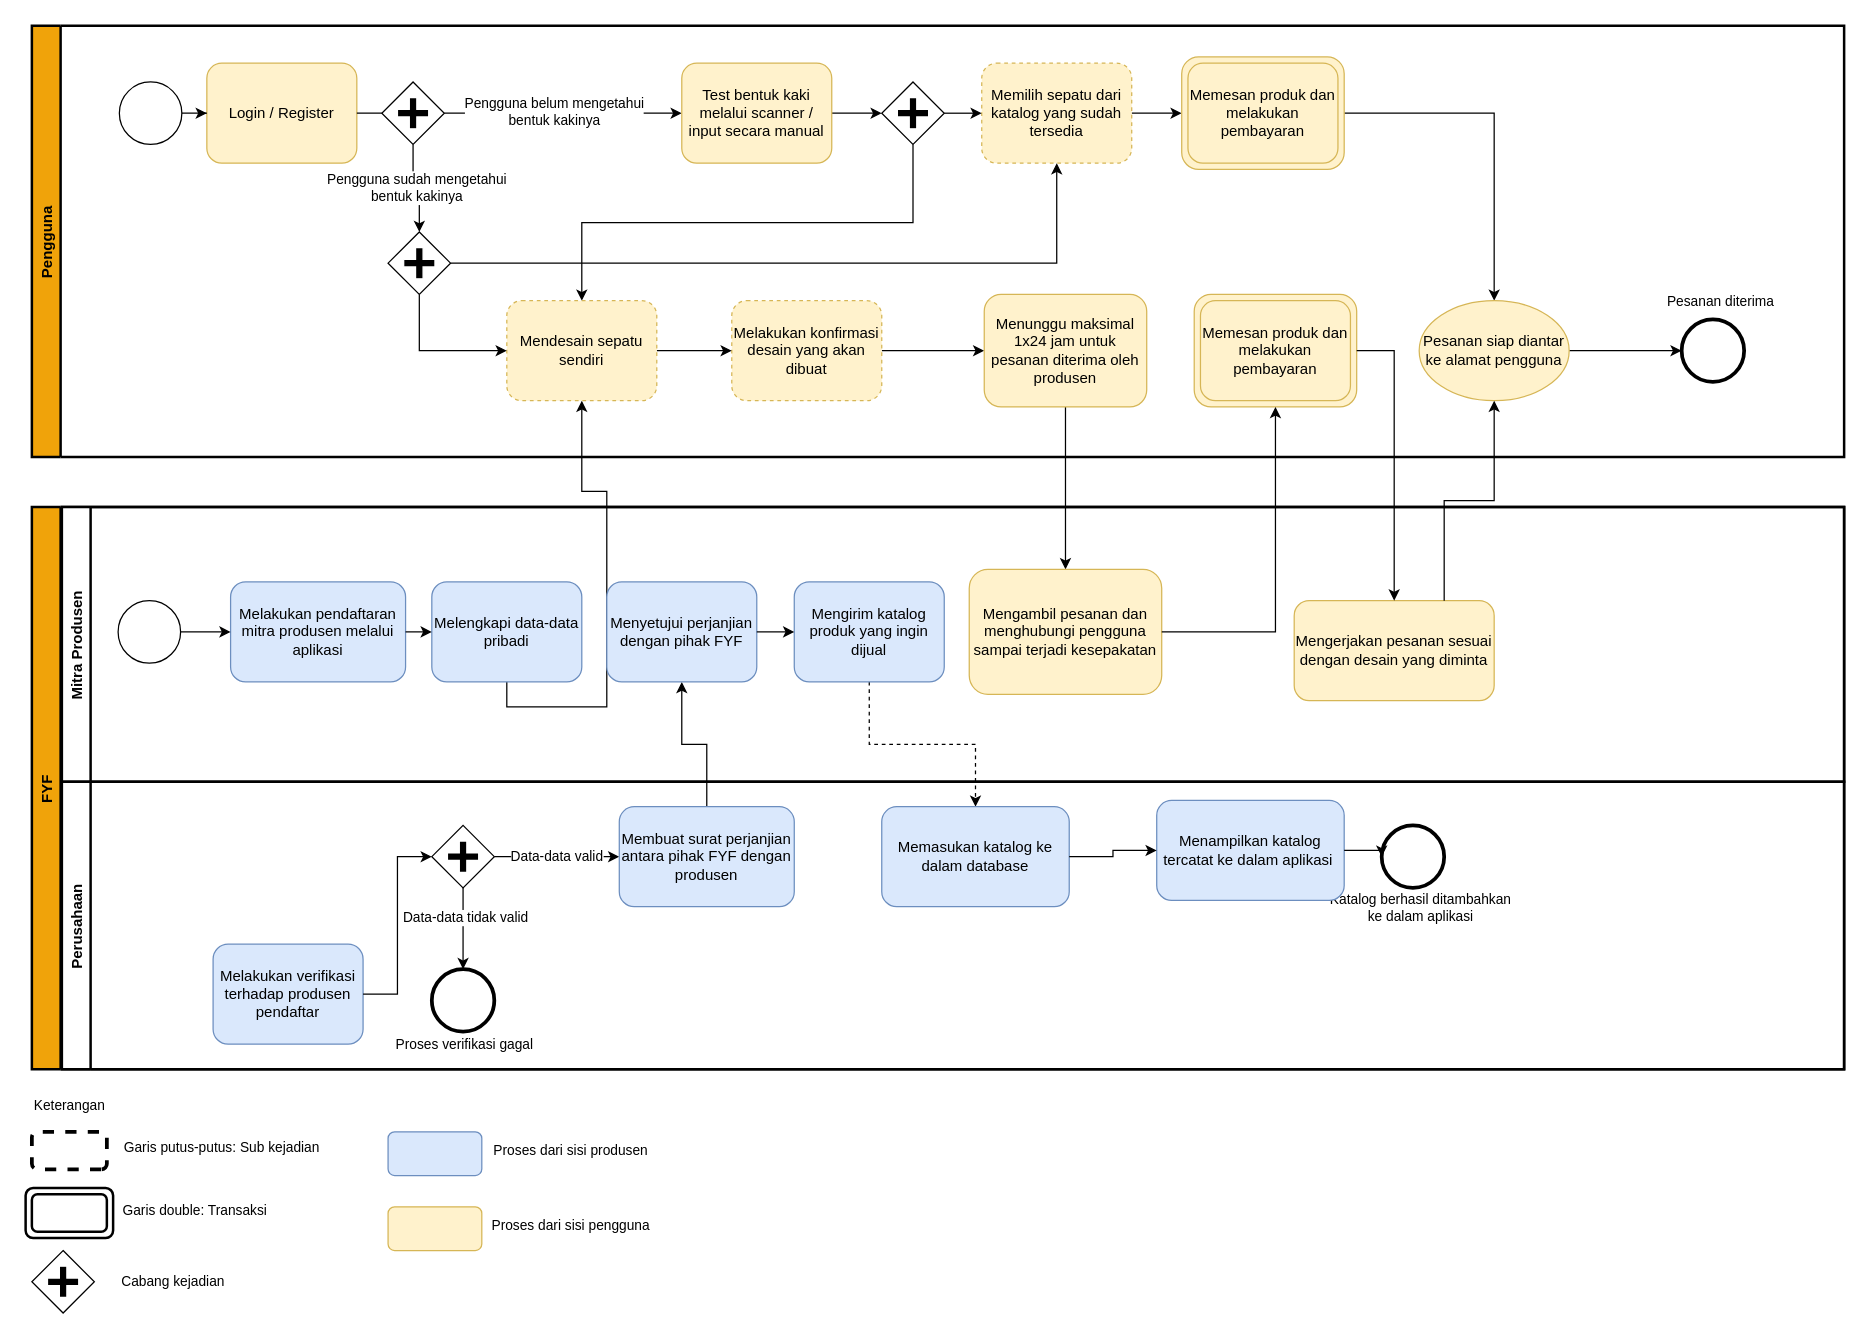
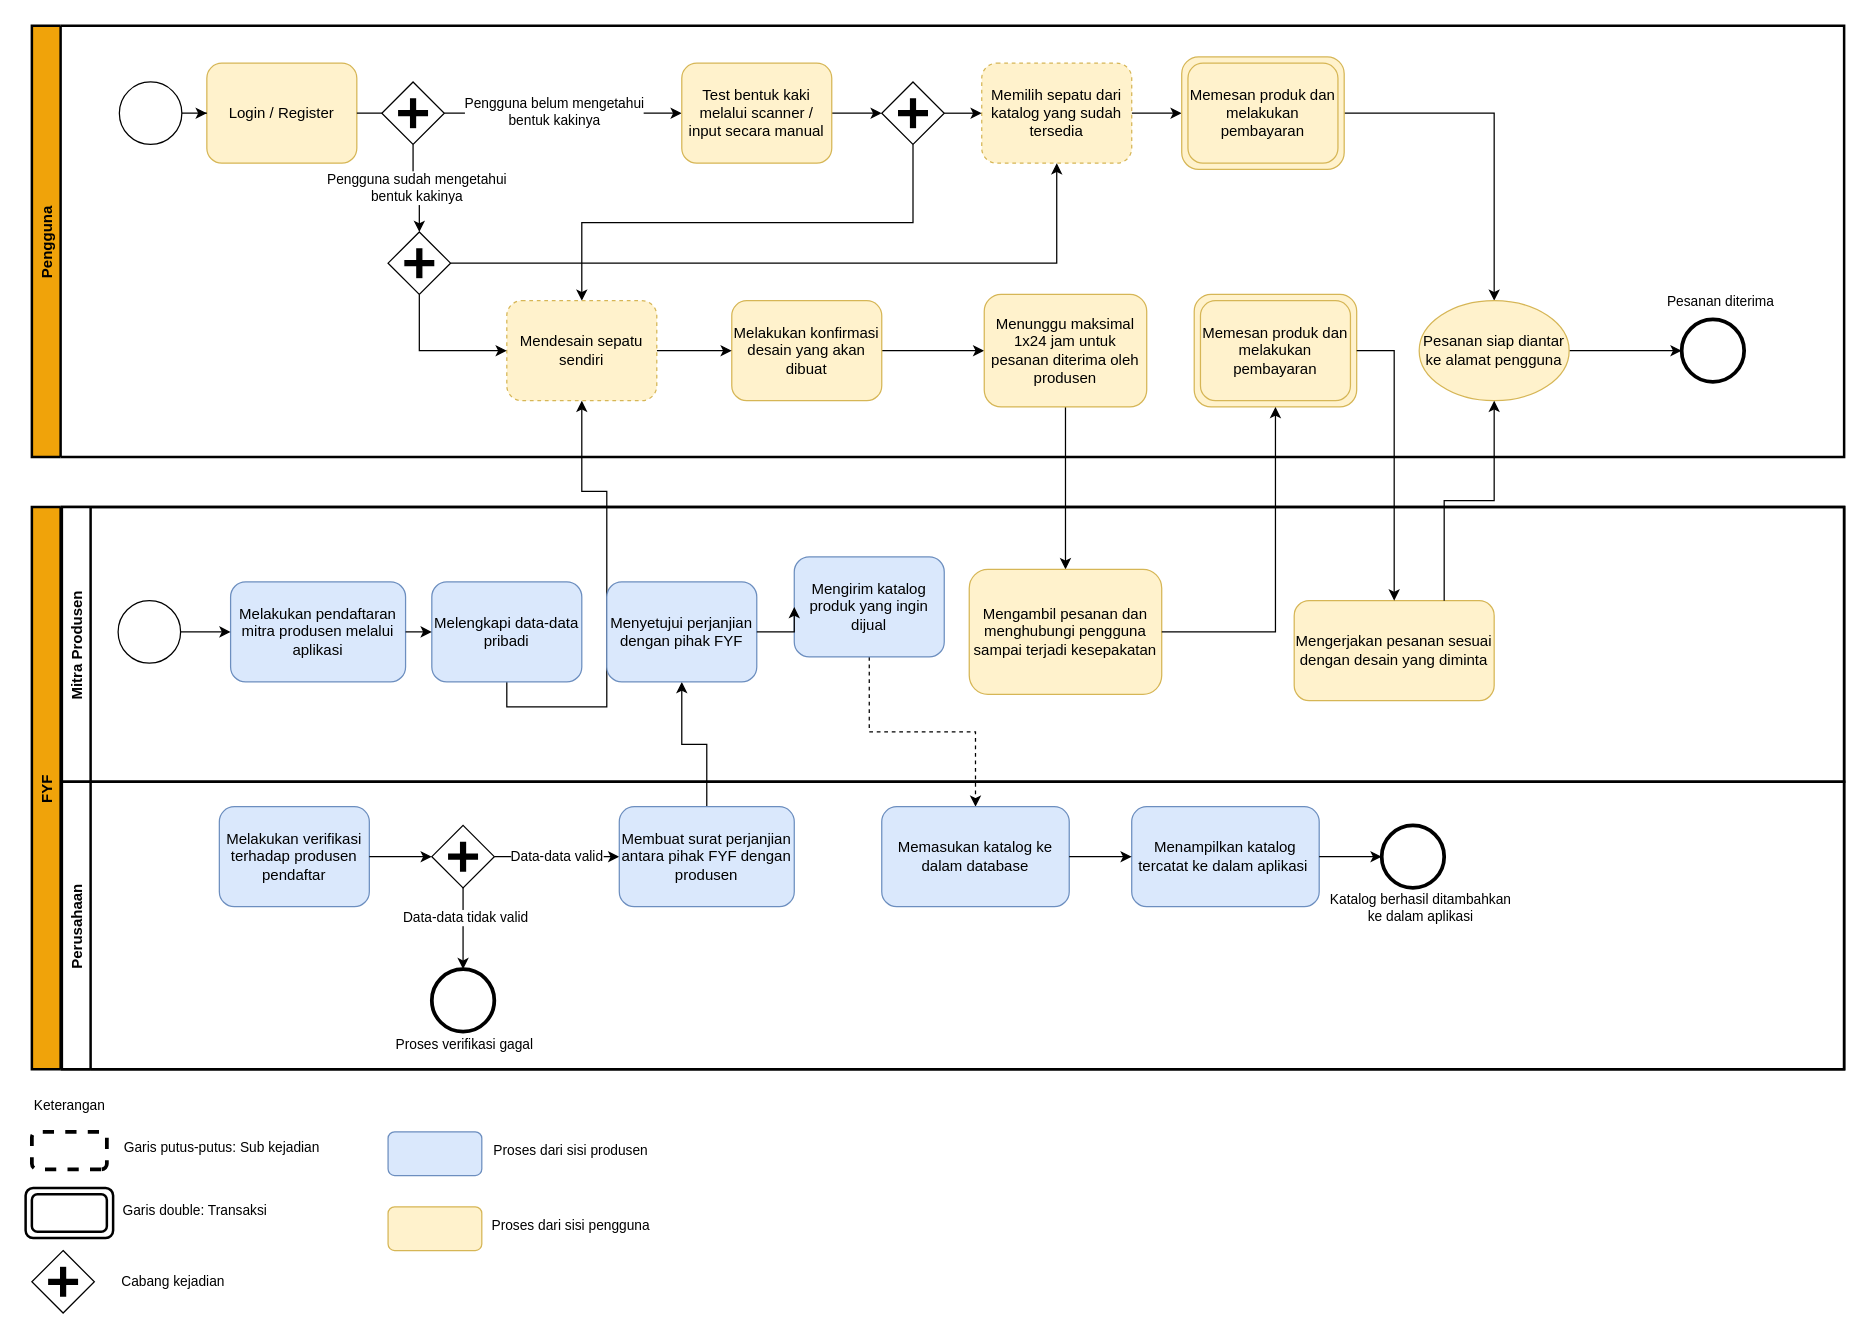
node "Melakukan konfirmasi desain yang akan dibuat": style dashed -> solid
node "Mengirim katalog produk yang ingin dijual": moved (869, 632) -> (869, 607)
node "Menampilkan katalog tercatat ke dalam aplikasi": moved (1251, 850) -> (1226, 857)
node "Melakukan verifikasi terhadap produsen pendaftar": moved (288, 994) -> (294, 857)
